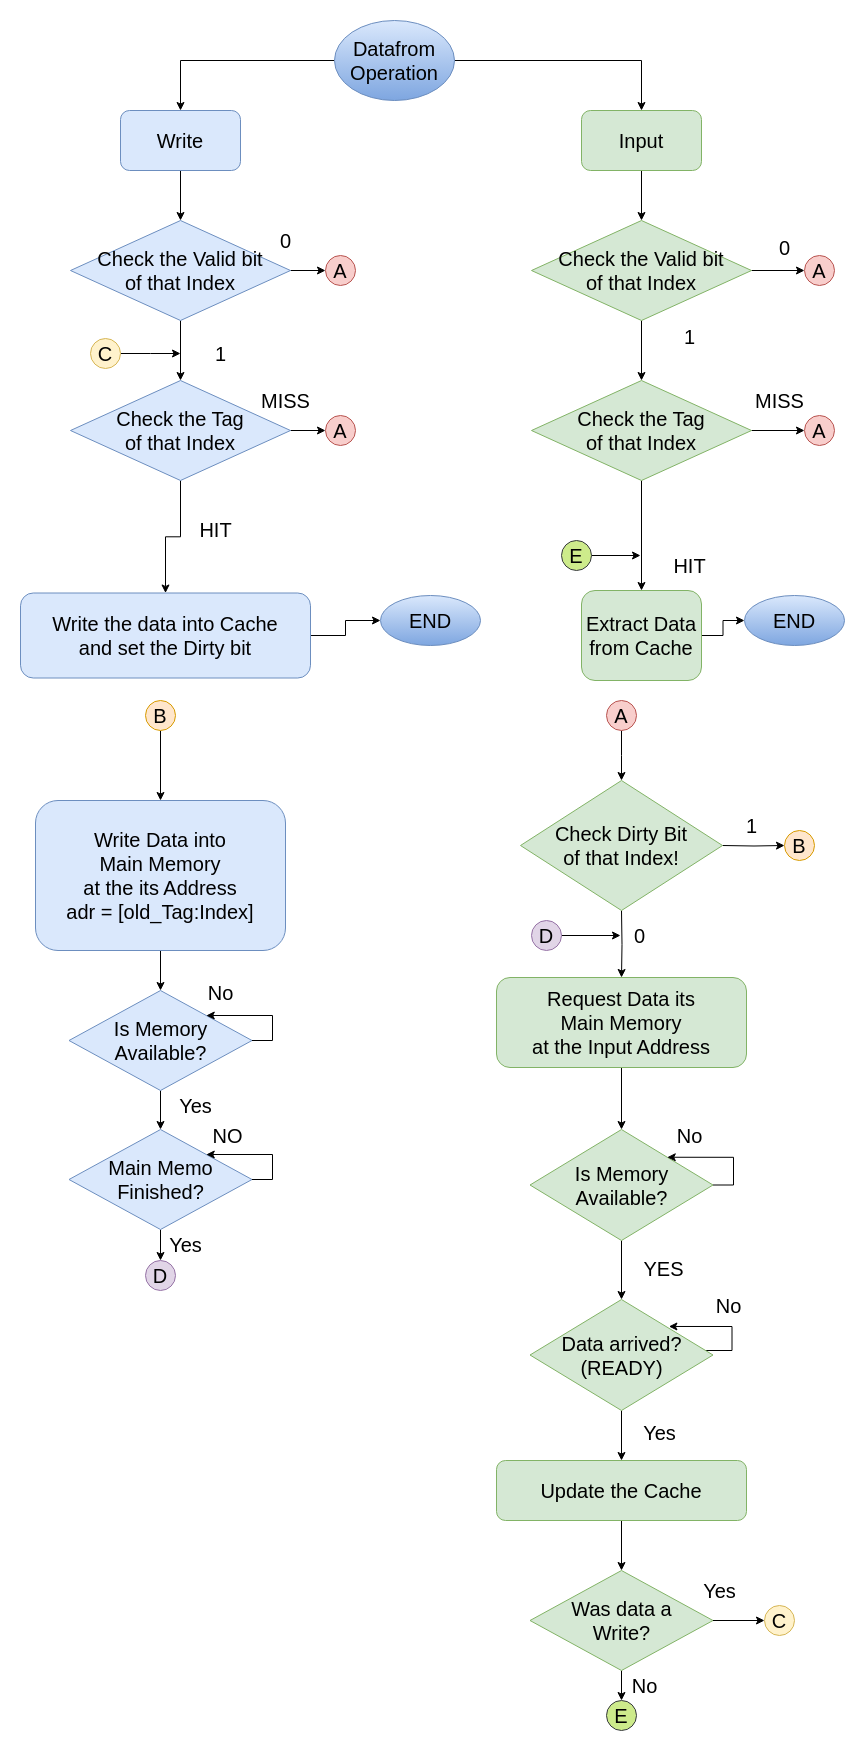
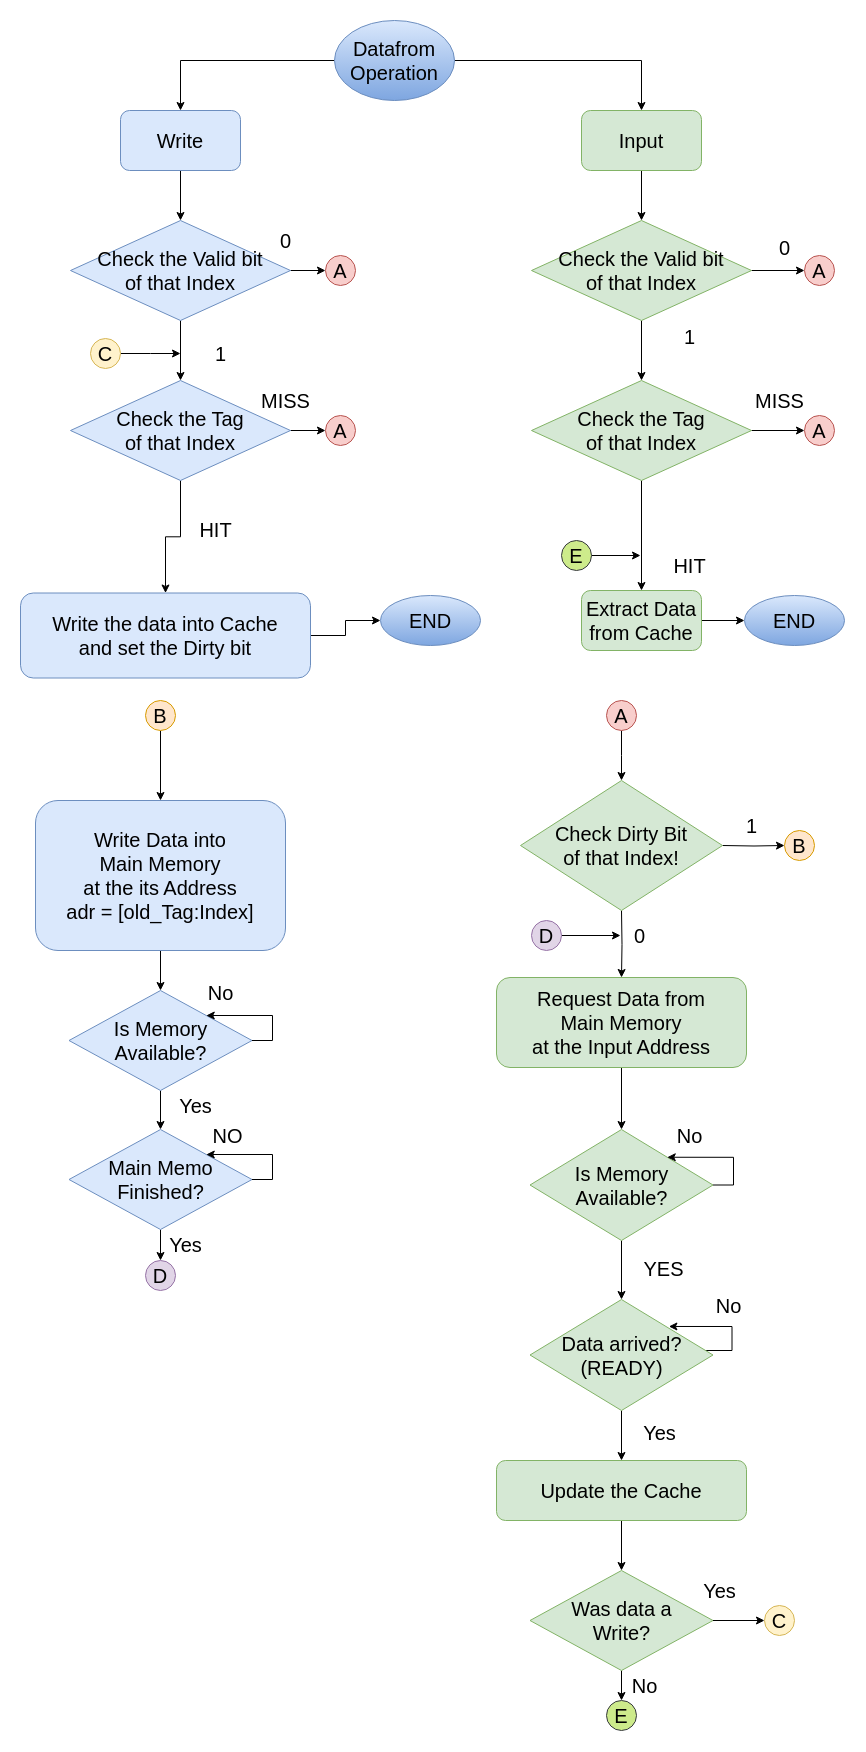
node "Extract Datafrom Cache": size 120x90 -> 120x60
node "Request Data itsMain Memoryat the Input Address": label "Request Data itsMain Memoryat the Input Address" -> "Request Data fromMain Memoryat the Input Address"
